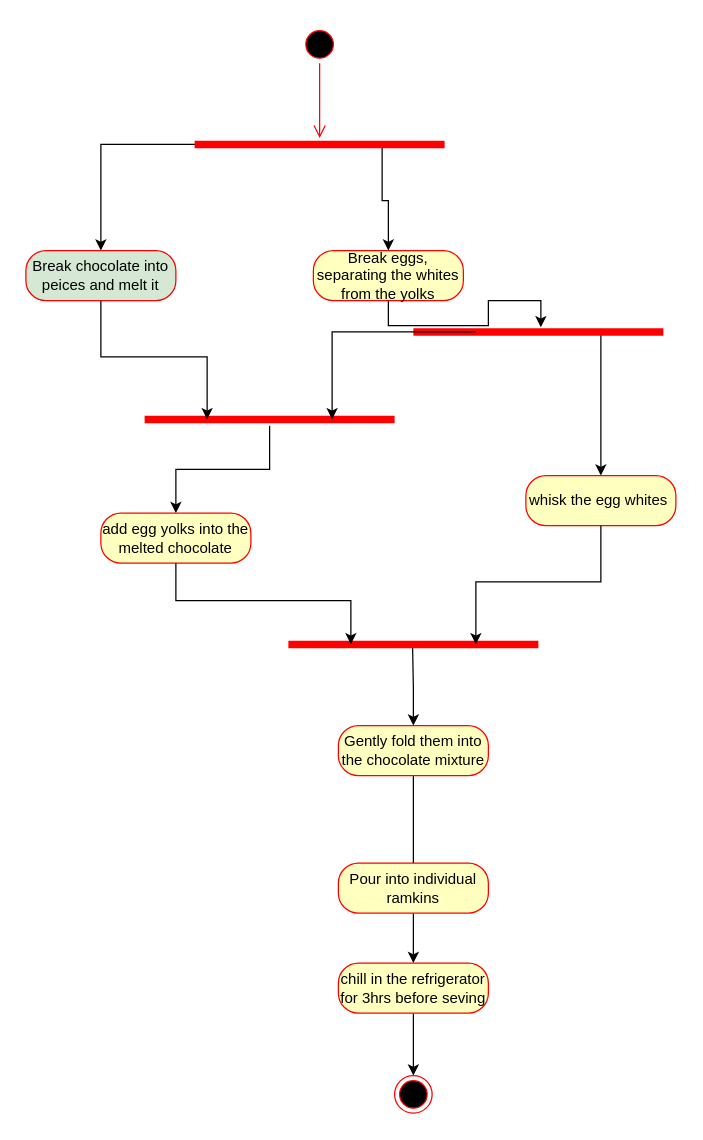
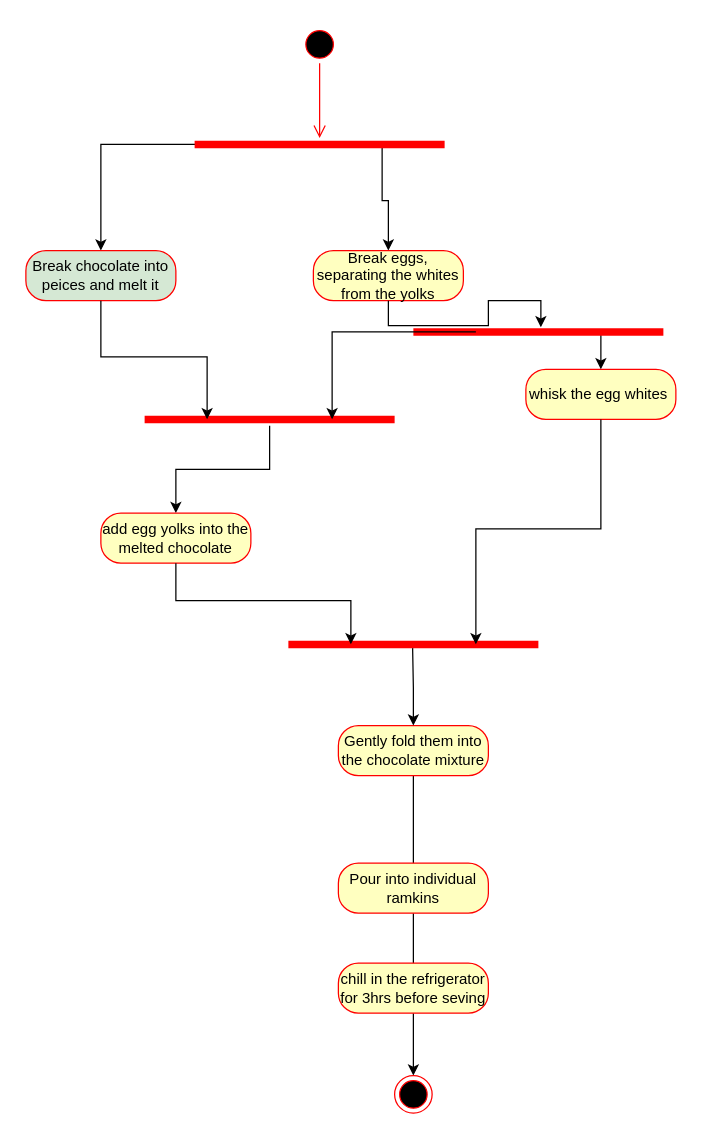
node "whisk the egg whites": moved (601, 501) -> (601, 394)
edge "Pour into individual ramkins" -> "chill in the refrigerator for 3hrs before seving": arrowhead classic -> none
